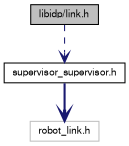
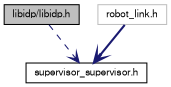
node "libidp/link.h": label "libidp/link.h" -> "libidp/libidp.h"
edge "supervisor_supervisor.h" -> "robot_link.h": reversed
